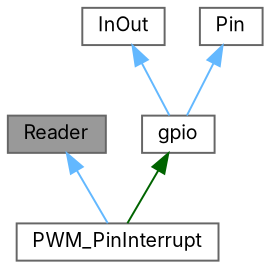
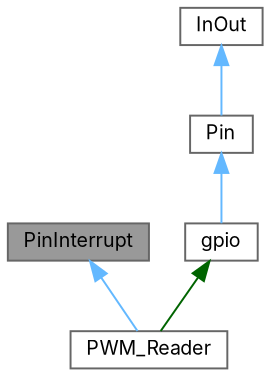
edge "gpio" -> "InOut": now "Pin" -> "InOut"
node "Reader": label "Reader" -> "PinInterrupt"
node "PWM_PinInterrupt": label "PWM_PinInterrupt" -> "PWM_Reader"
